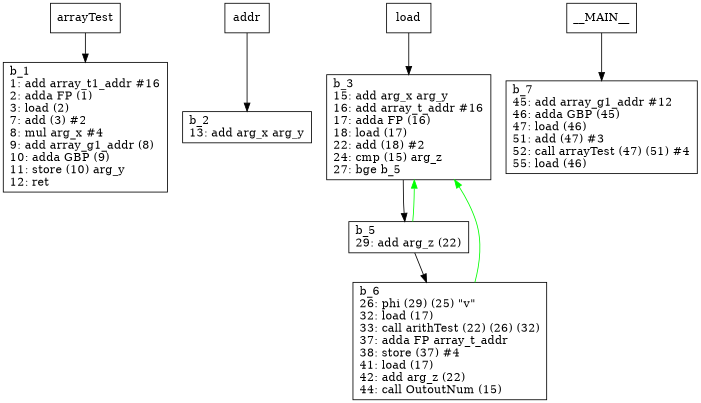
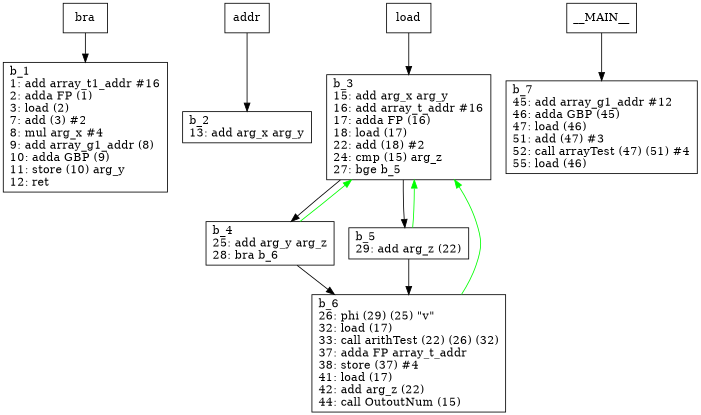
node "arrayTest": label "arrayTest" -> "bra"
node "b_4 25: add arg_y arg_z 28: bra b_6": added
